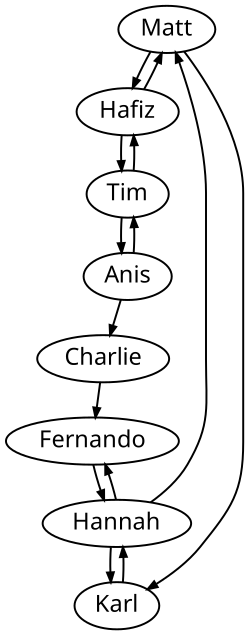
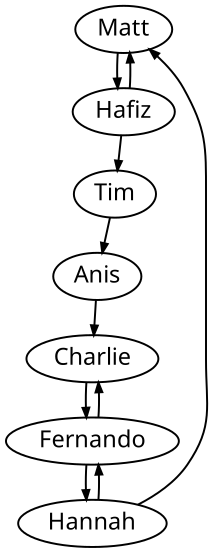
edge "Tim" -> "Hafiz": removed
edge "Anis" -> "Tim": removed
edge "Fernando" -> "Charlie": added
node "Karl": removed
